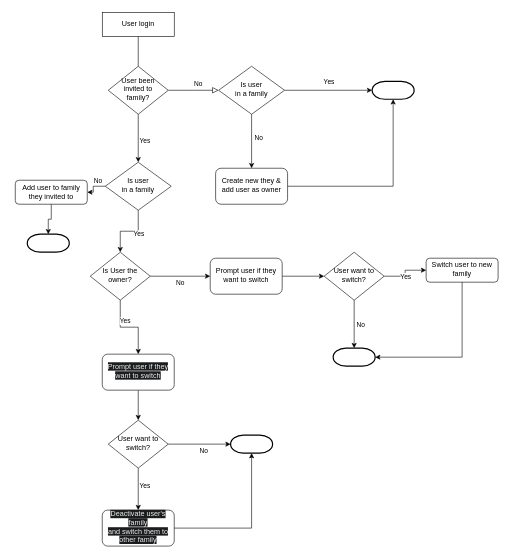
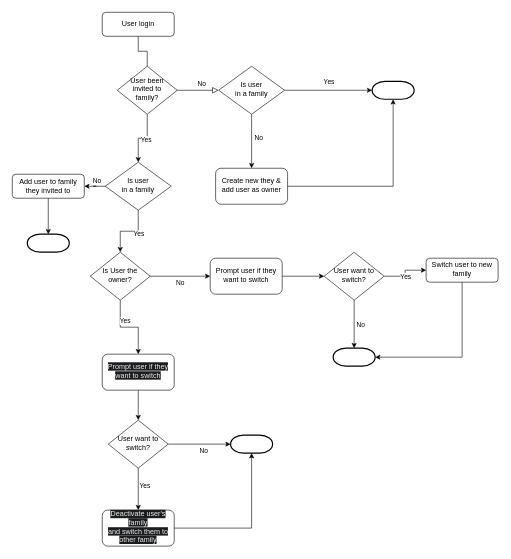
node "User login": shape rectangle -> rounded rectangle
node "User been invited to family?": moved (138, 90) -> (147, 90)
node "Add user to family they invited to": moved (51, 192) -> (48, 186)
